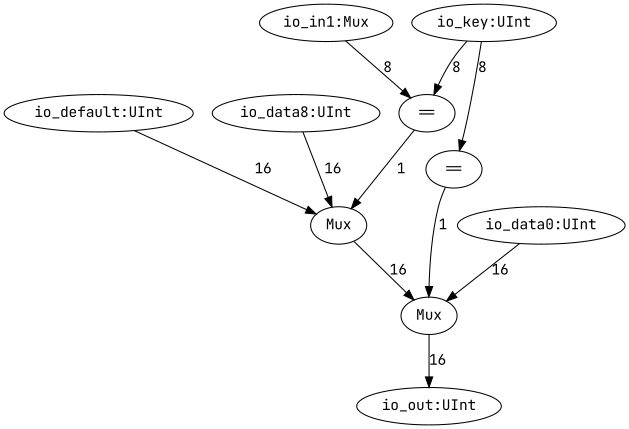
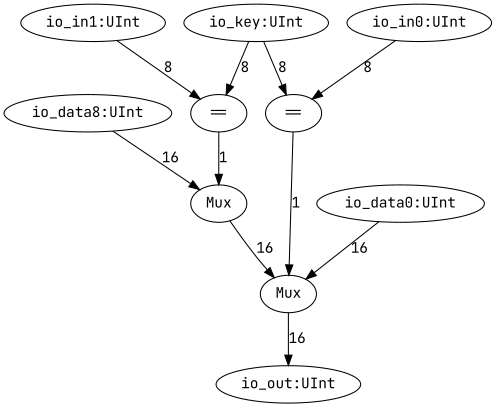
node "io_in1:Mux": label "io_in1:Mux" -> "io_in1:UInt"
node "io_in0:UInt": added
node "io_default:UInt": removed
